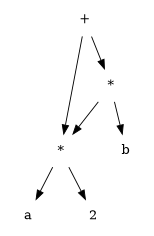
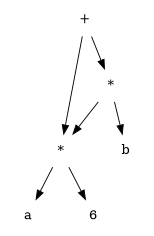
node "2": label "2" -> "6"
